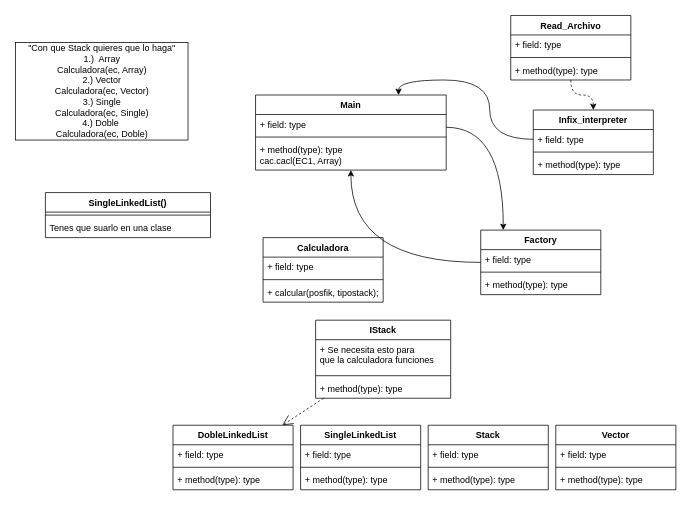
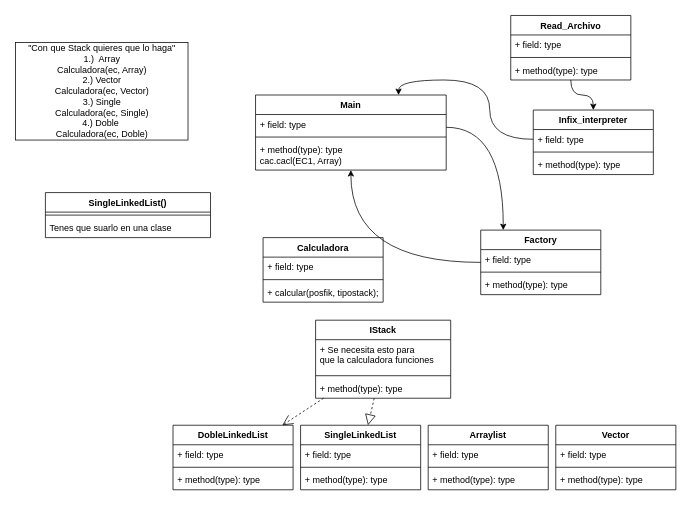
edge "Read_Archivo" -> "Infix_interpreter": style dashed -> solid
edge "IStack" -> "SingleLinkedList": added
node "Stack": label "Stack" -> "Arraylist"
